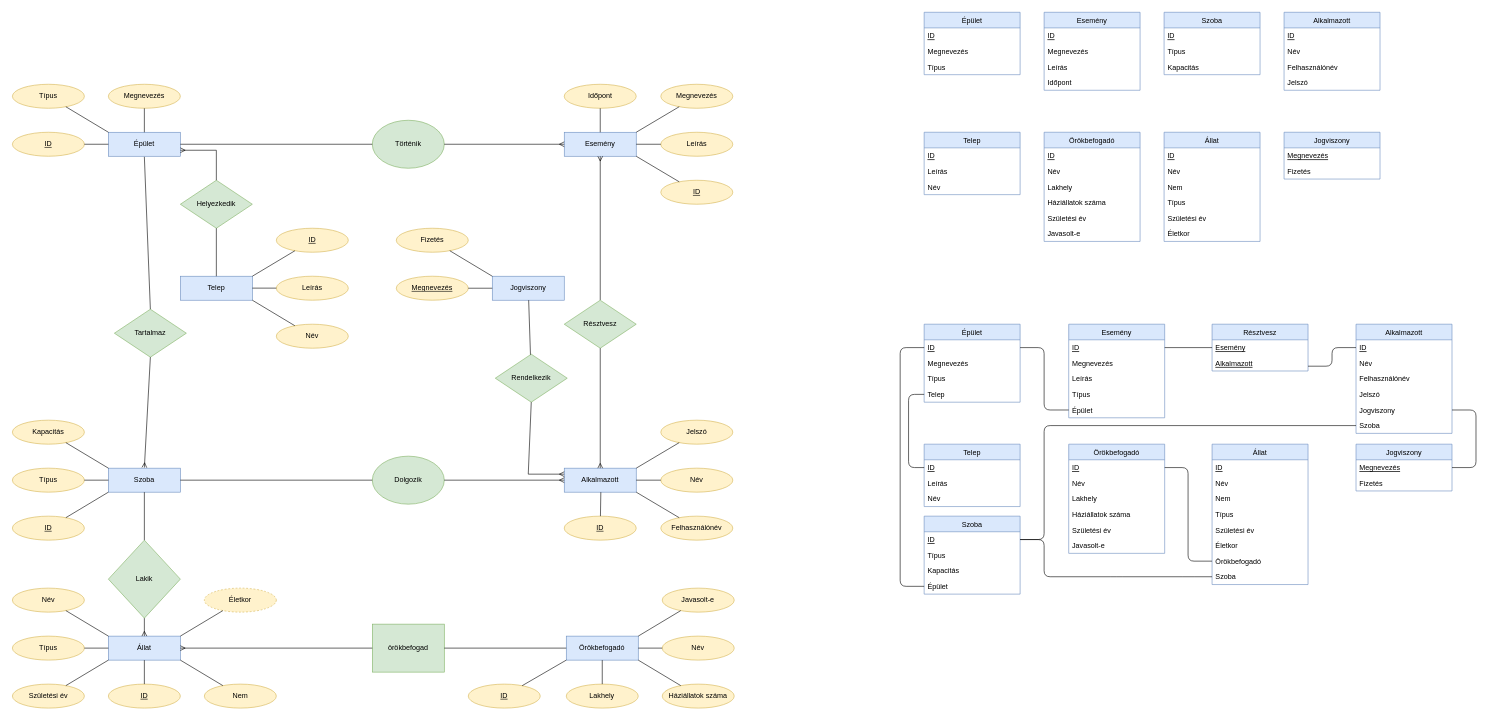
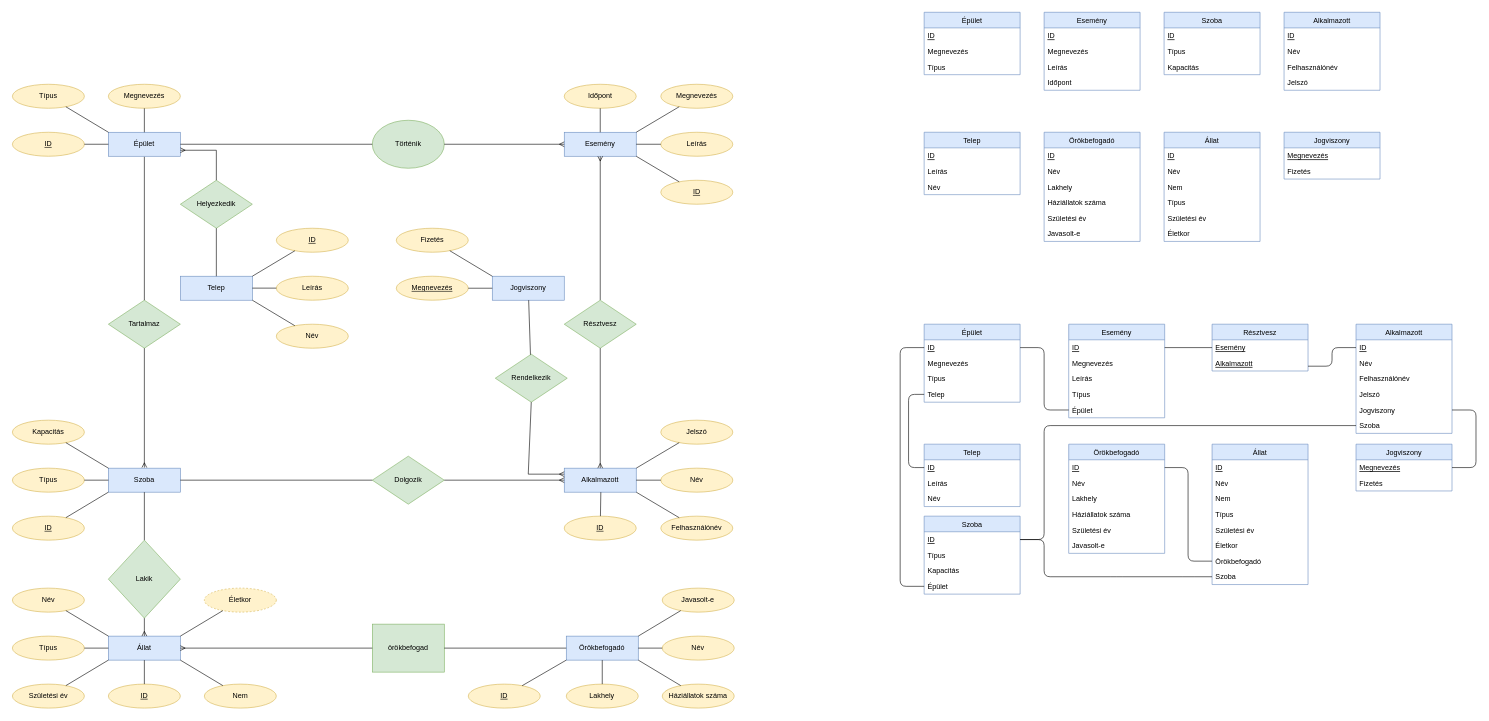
node "Tartalmaz": moved (150, 333) -> (144, 324)
node "Dolgozik": shape ellipse -> diamond
